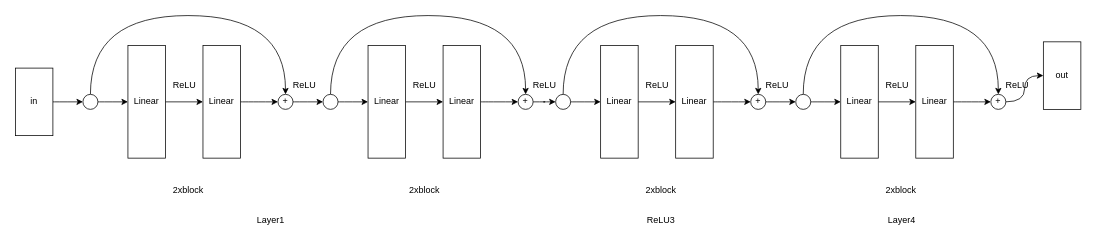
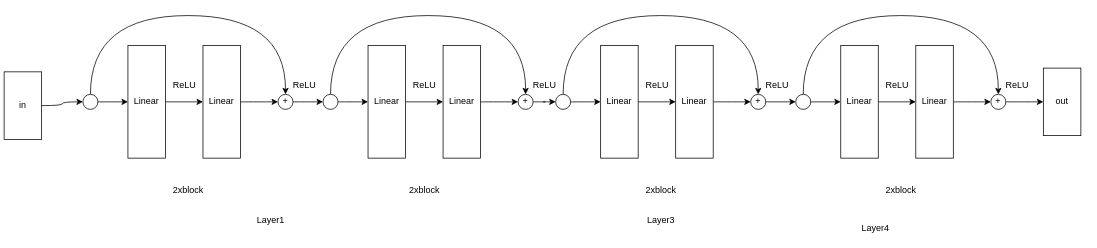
node "out": moved (1062, 75) -> (1062, 102)
node "in": moved (34, 102) -> (23, 105)
node "ReLU3": label "ReLU3" -> "Layer3"
node "Layer4": moved (901, 220) -> (875, 228)
